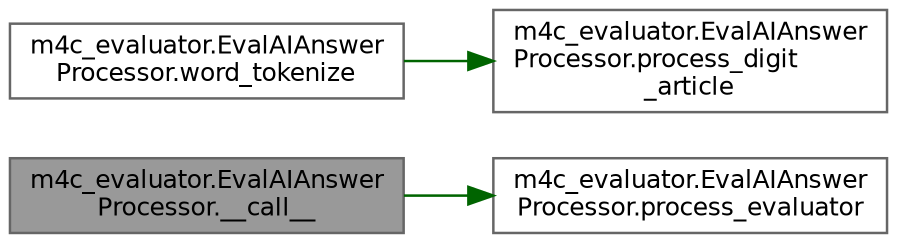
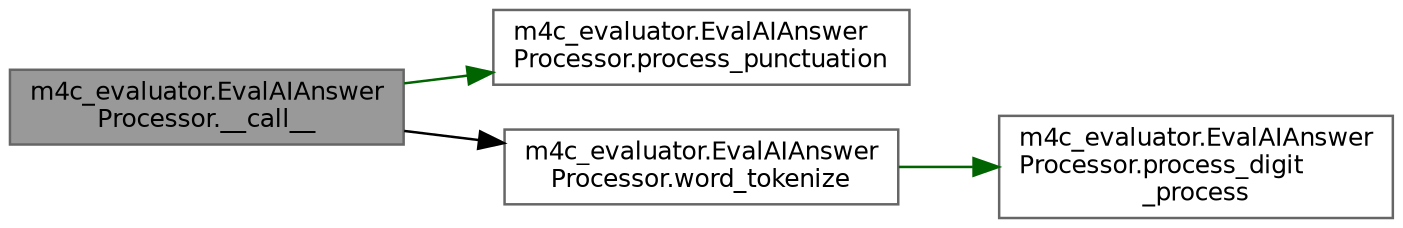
node "m4c_evaluator.EvalAIAnswer Processor.process_digit _article": label "m4c_evaluator.EvalAIAnswer Processor.process_digit _article" -> "m4c_evaluator.EvalAIAnswer Processor.process_digit _process"
edge "m4c_evaluator.EvalAIAnswer Processor.__call__" -> "m4c_evaluator.EvalAIAnswer Processor.word_tokenize": added
node "m4c_evaluator.EvalAIAnswer Processor.process_evaluator": label "m4c_evaluator.EvalAIAnswer Processor.process_evaluator" -> "m4c_evaluator.EvalAIAnswer Processor.process_punctuation"
